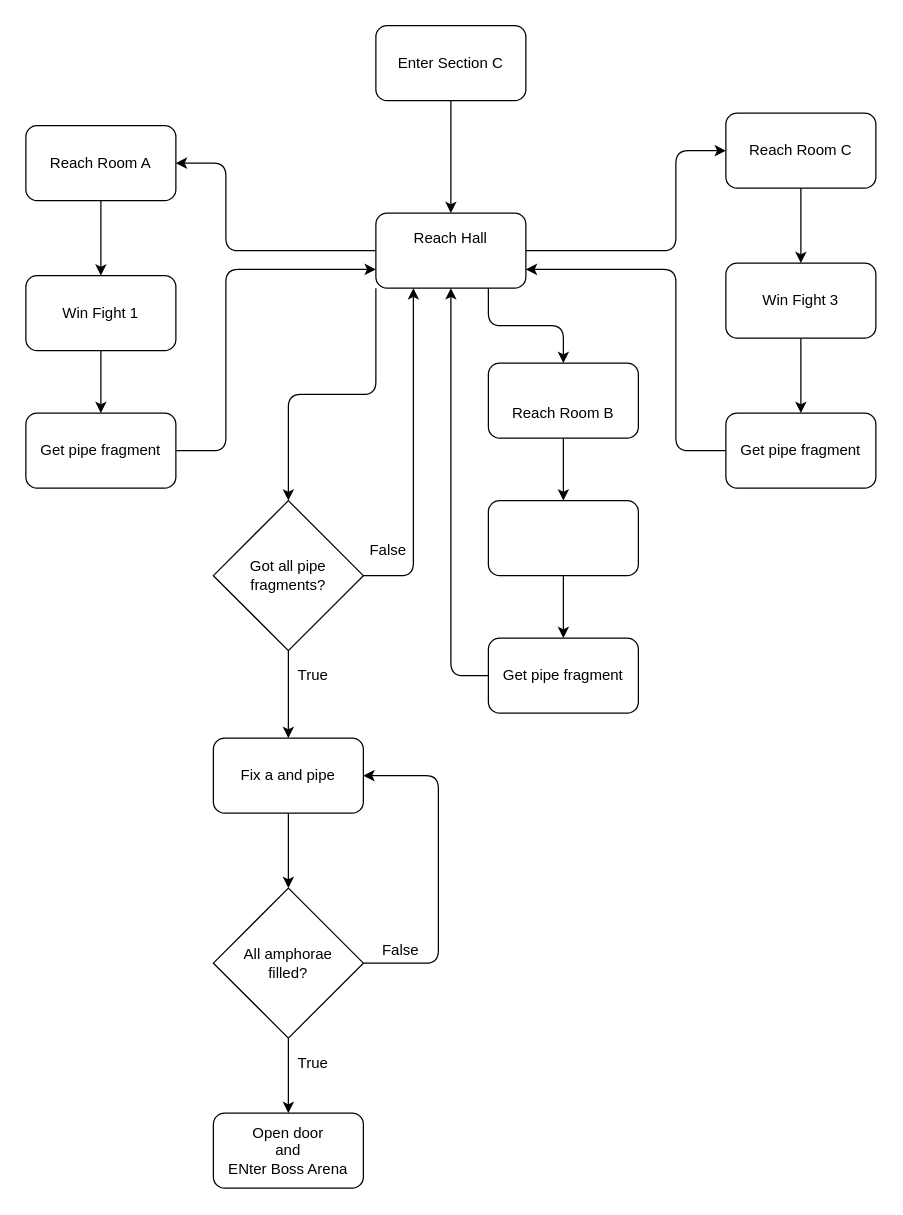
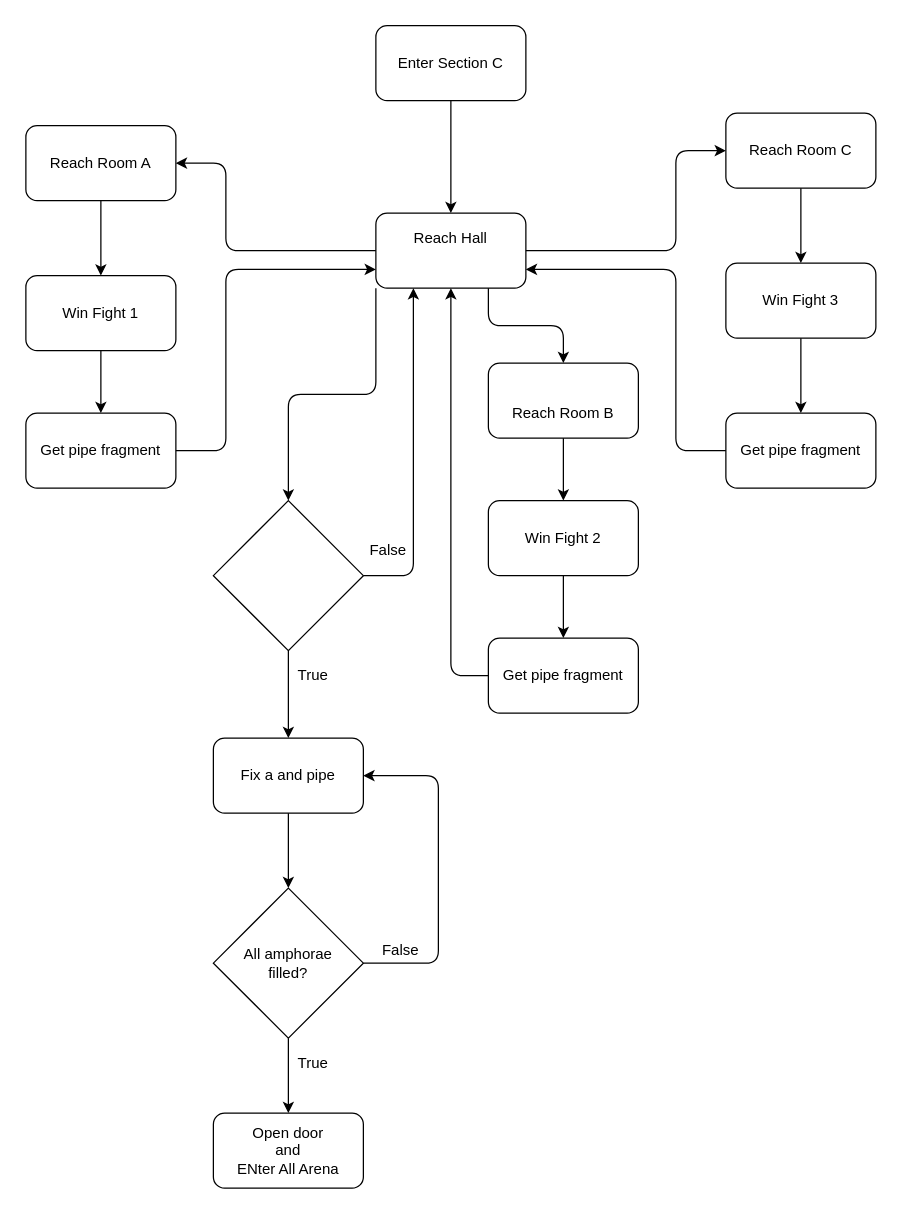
node "Win Fight 2": added
node "Got all pipe fragments?": removed
node "Open door and ENter Boss Arena": label "Open door and ENter Boss Arena" -> "Open door and ENter All Arena"
